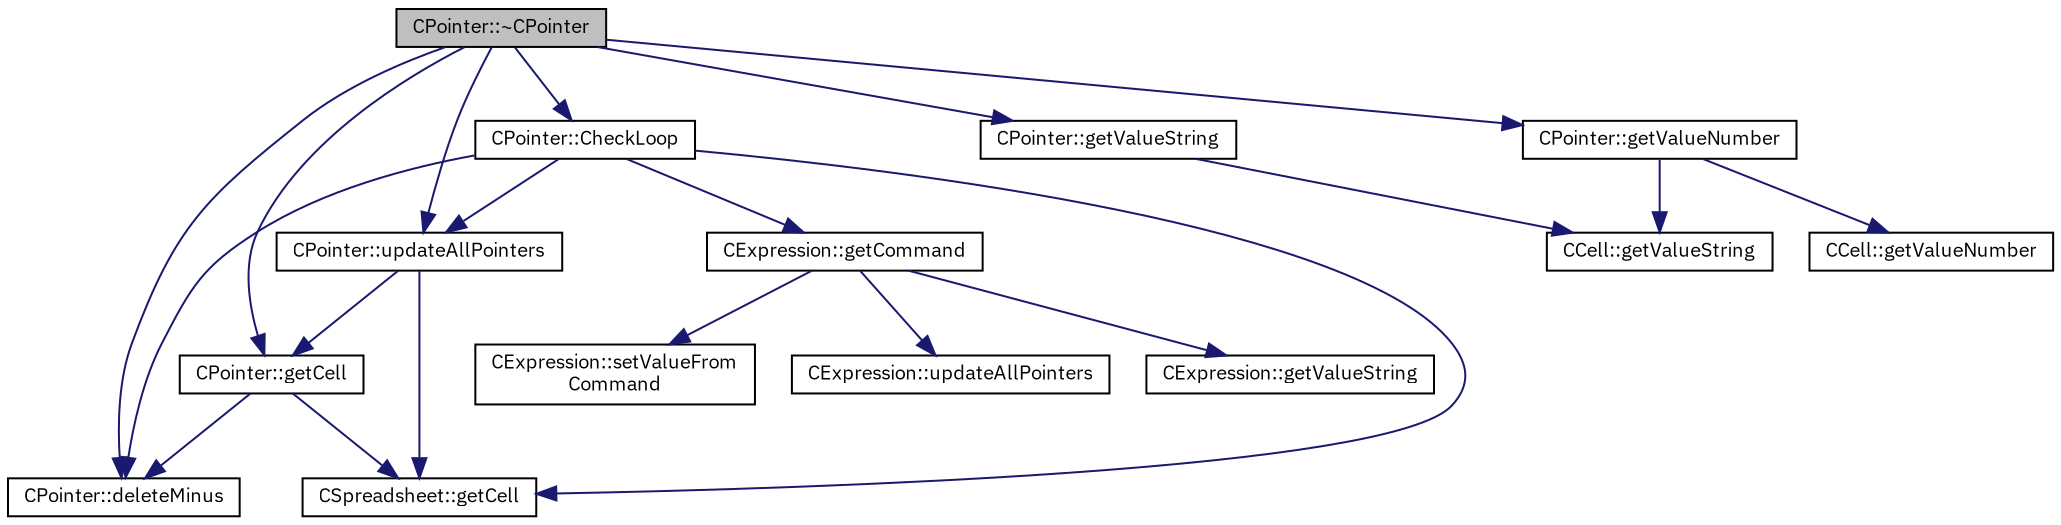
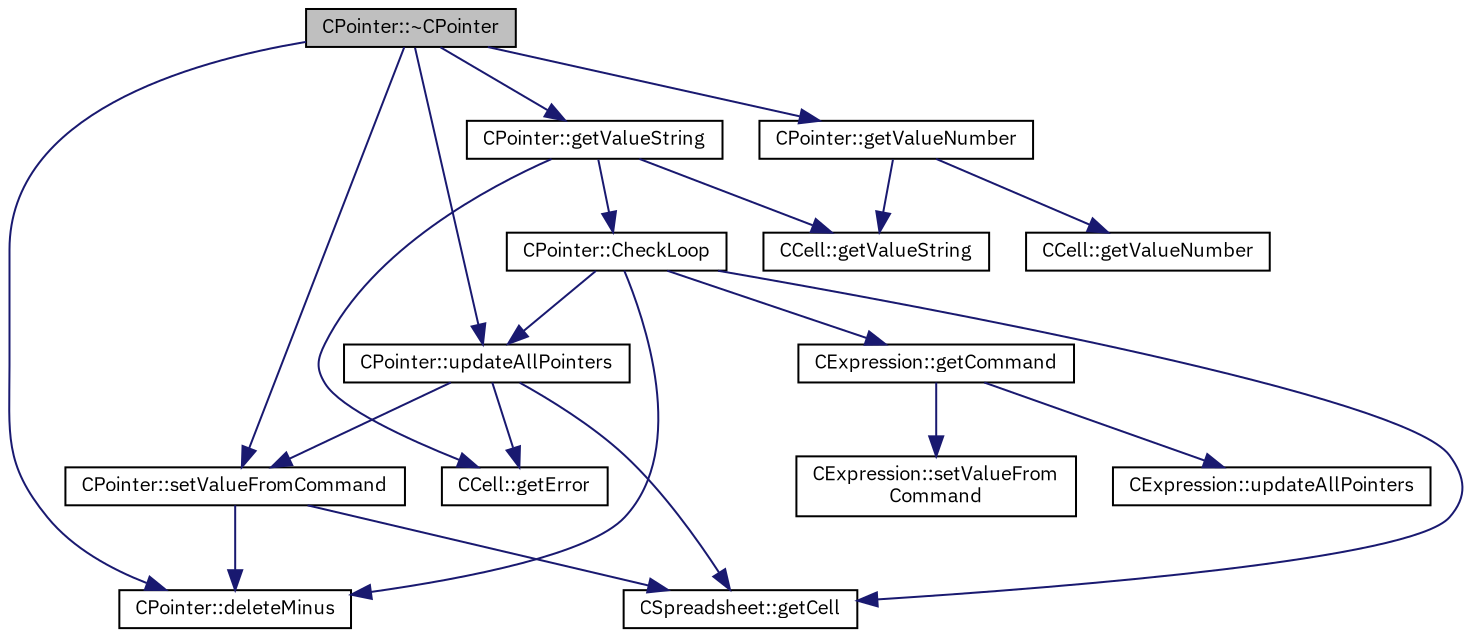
edge "CPointer::~CPointer" -> "CPointer::CheckLoop": now "CPointer::getValueString" -> "CPointer::CheckLoop"
node "CPointer::getCell": label "CPointer::getCell" -> "CPointer::setValueFromCommand"
node "CExpression::getValueString": removed
node "CCell::getError": added
